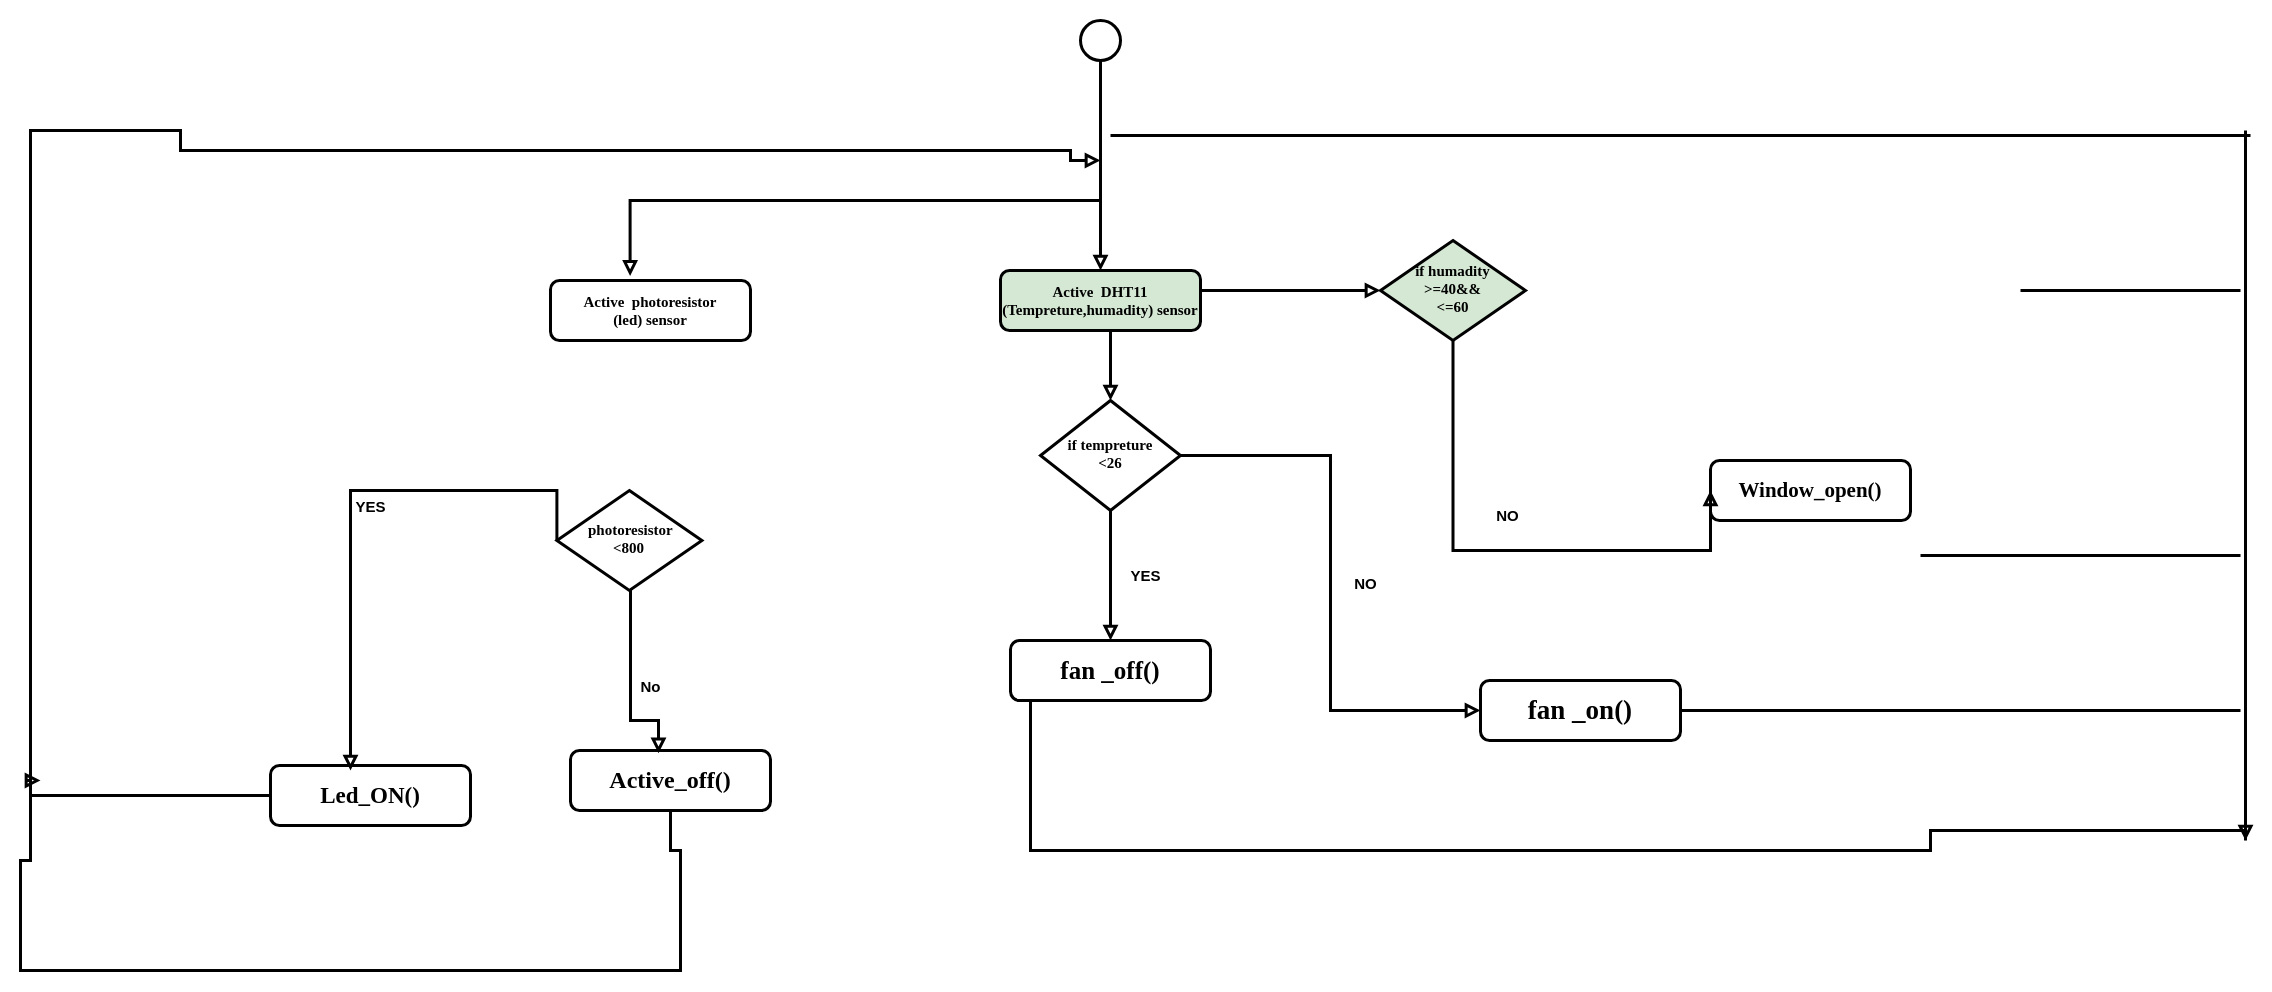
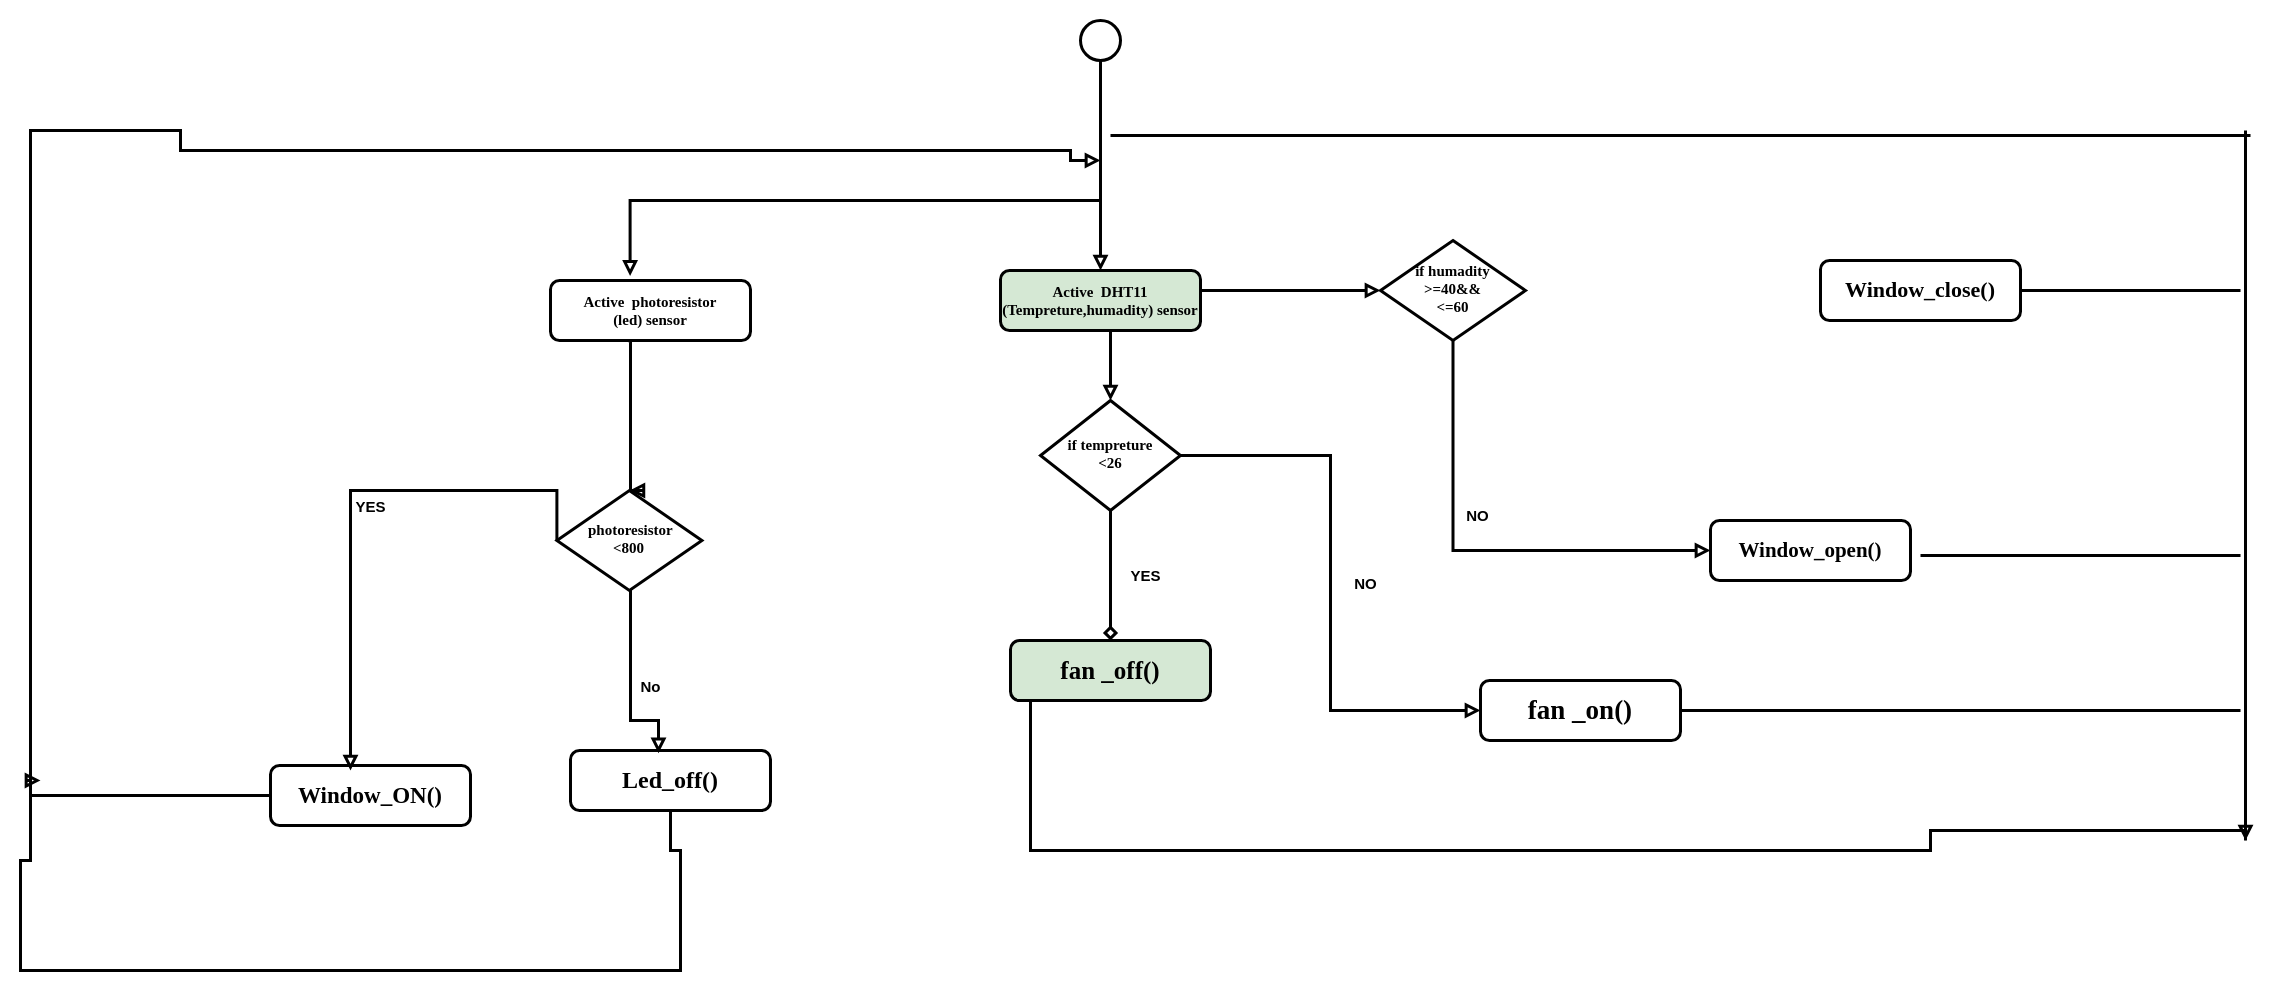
node "if humadity >=40&& <=60": fillcolor #d5e8d4 -> #ffffff
node "Window_close()": added
edge "Active photoresistor (led) sensor" -> "photoresistor <800": added
node "Window_open()": moved (1811, 491) -> (1811, 551)
edge "if tempreture <26" -> "fan _off()": arrowhead block -> diamond
node "fan _off()": fillcolor #ffffff -> #d5e8d4
node "Active_off()": label "Active_off()" -> "Led_off()"
node "Led_ON()": label "Led_ON()" -> "Window_ON()"
